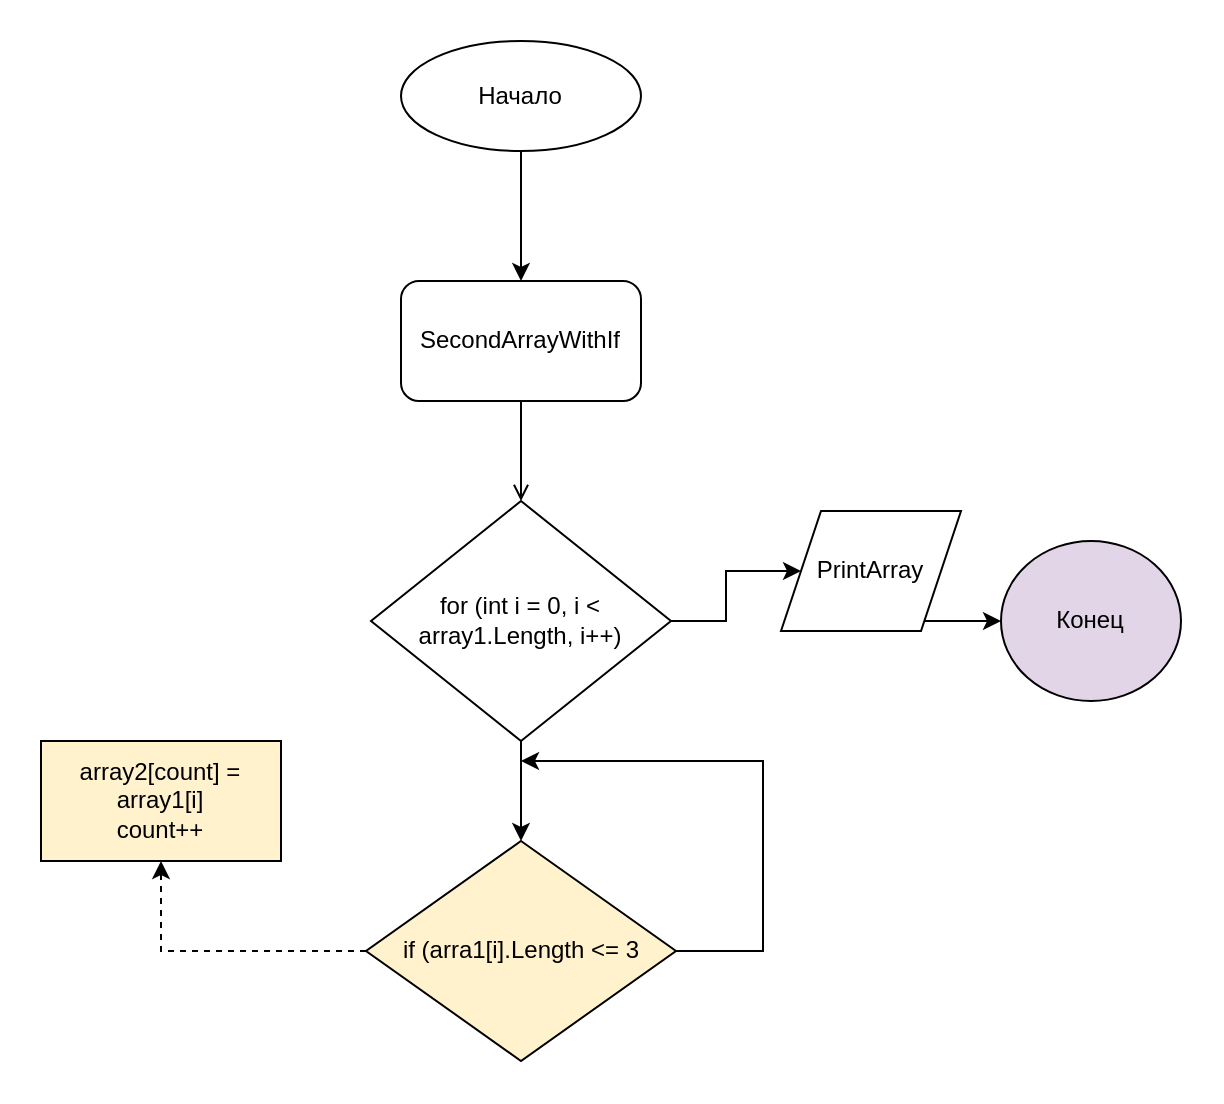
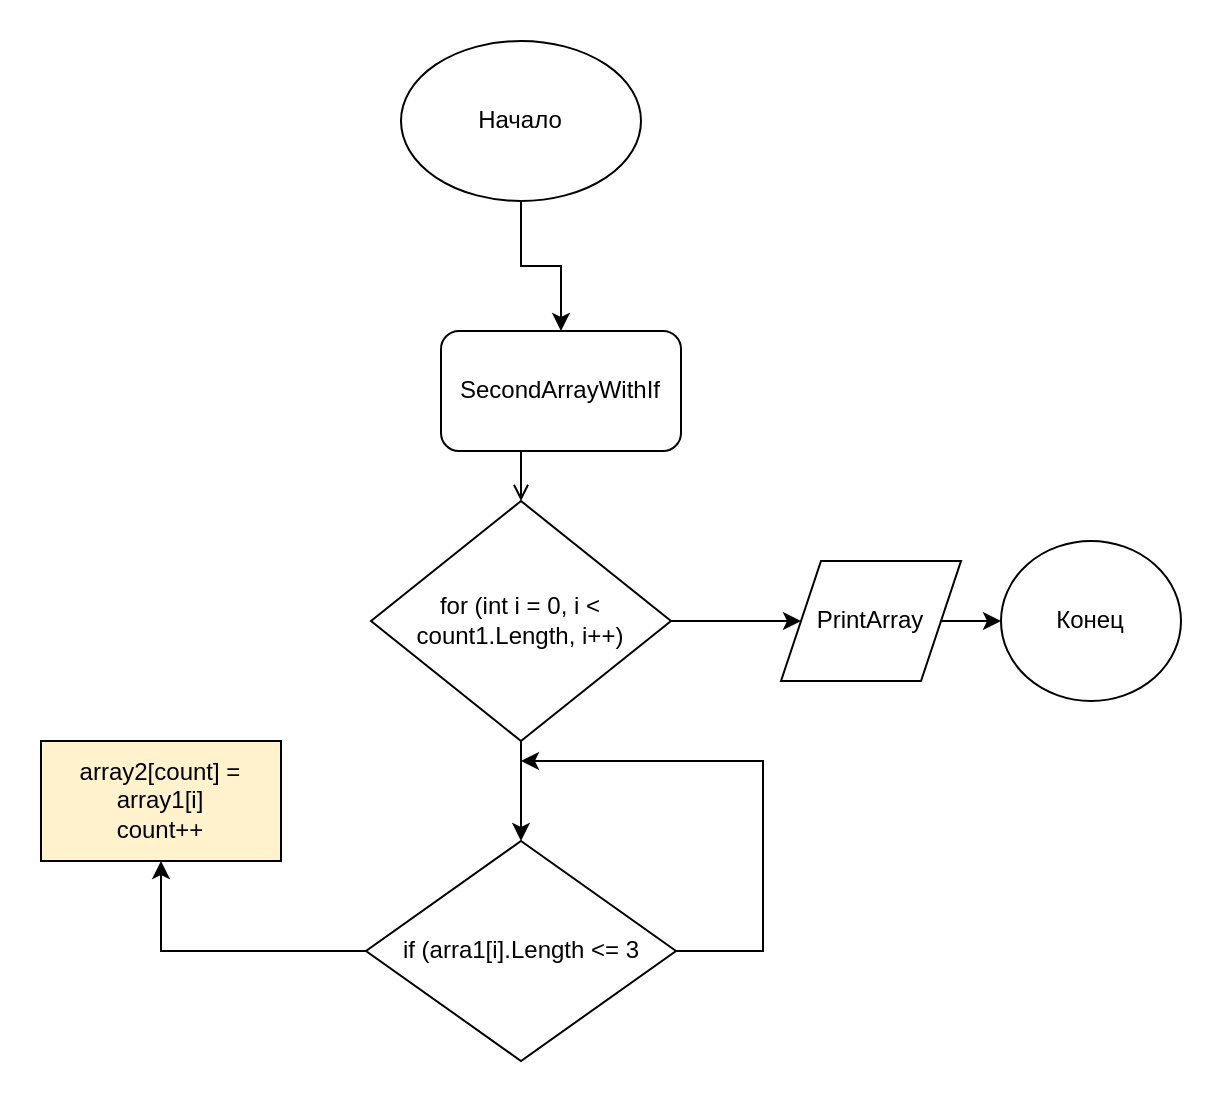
node "Начало": size 240x110 -> 240x160
node "SecondArrayWithIf": moved (521, 341) -> (561, 391)
node "PrintArray": moved (871, 571) -> (871, 621)
node "for (int i = 0, i < array1.Length, i++)": label "for (int i = 0, i < array1.Length, i++)" -> "for (int i = 0, i < count1.Length, i++)"
node "Конец": fillcolor #e1d5e7 -> #ffffff
edge "if (arra1[i].Length <= 3" -> "array2[count] = array1[i] count++": style dashed -> solid
node "if (arra1[i].Length <= 3": fillcolor #fff2cc -> #ffffff
